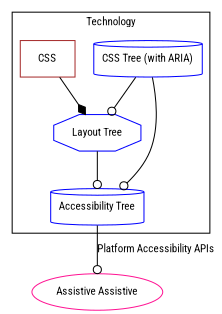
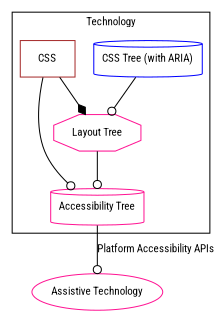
node "Layout Tree": color blue -> deeppink
edge "CSS Tree (with ARIA)" -> "Accessibility Tree": now "CSS" -> "Accessibility Tree"
node "Accessibility Tree": color blue -> deeppink
node "Assistive Assistive": label "Assistive Assistive" -> "Assistive Technology"
